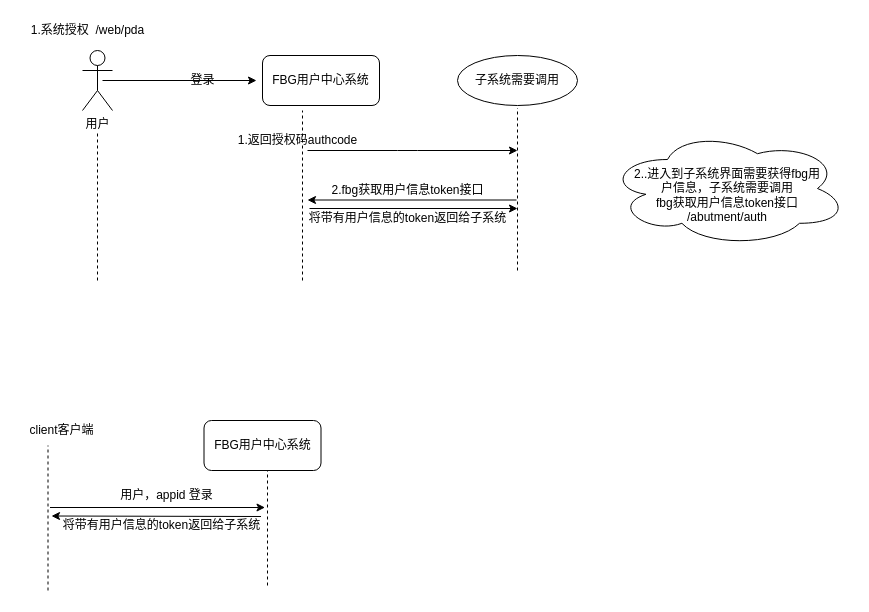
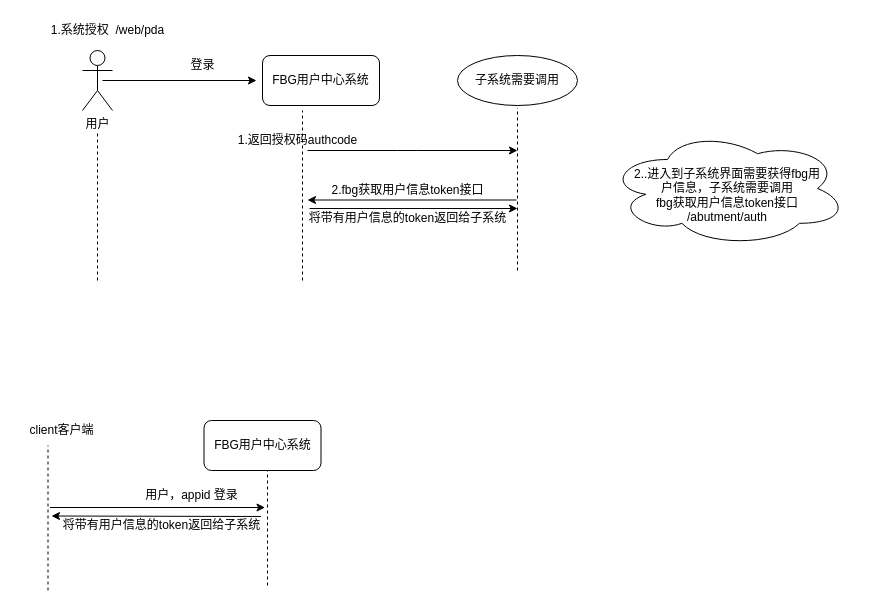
node "1.系统授权 /web/pda": moved (88, 31) -> (108, 31)
node "登录": moved (203, 81) -> (203, 66)
node "用户，appid 登录": moved (166, 496) -> (191, 496)
